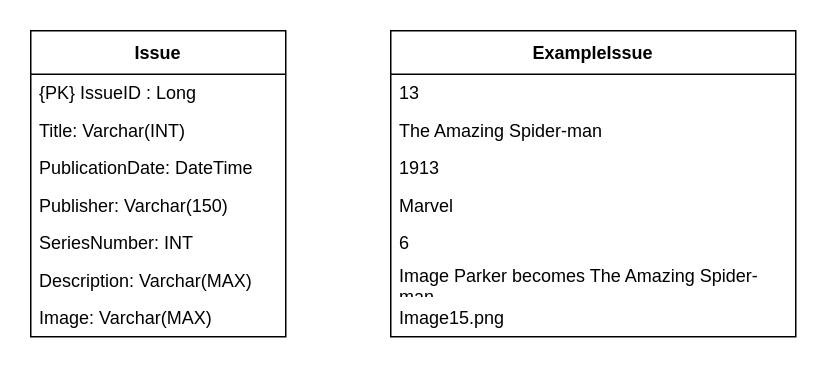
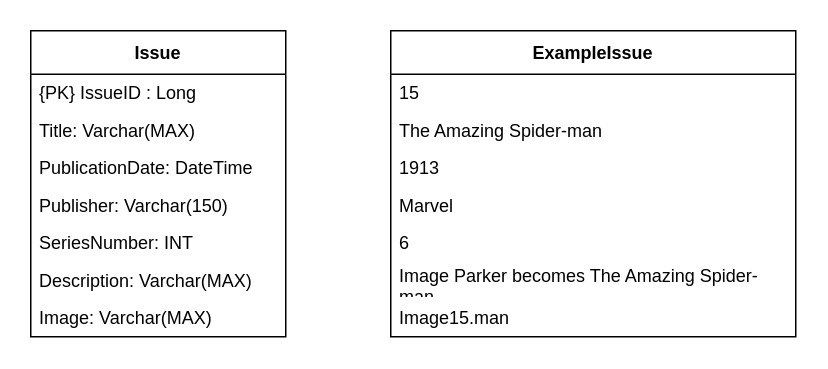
node "13": label "13" -> "15"
node "Title: Varchar(INT)": label "Title: Varchar(INT)" -> "Title: Varchar(MAX)"
node "Image15.png": label "Image15.png" -> "Image15.man"
